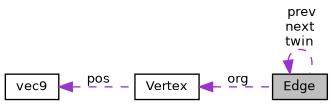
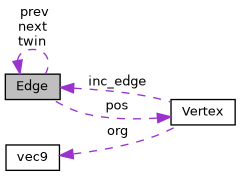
edge "Vertex" -> "vec9": label " pos" -> " org"
edge "Edge" -> "Vertex": label " org" -> " pos"
edge "Vertex" -> "Edge": added, label "inc_edge"
